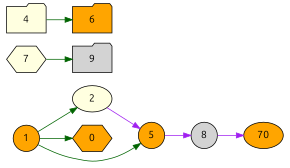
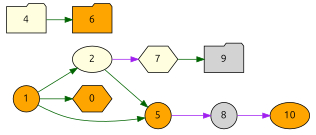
edge "2" -> "7": added
edge "2" -> "5": color purple -> darkgreen
node "70": label "70" -> "10"
